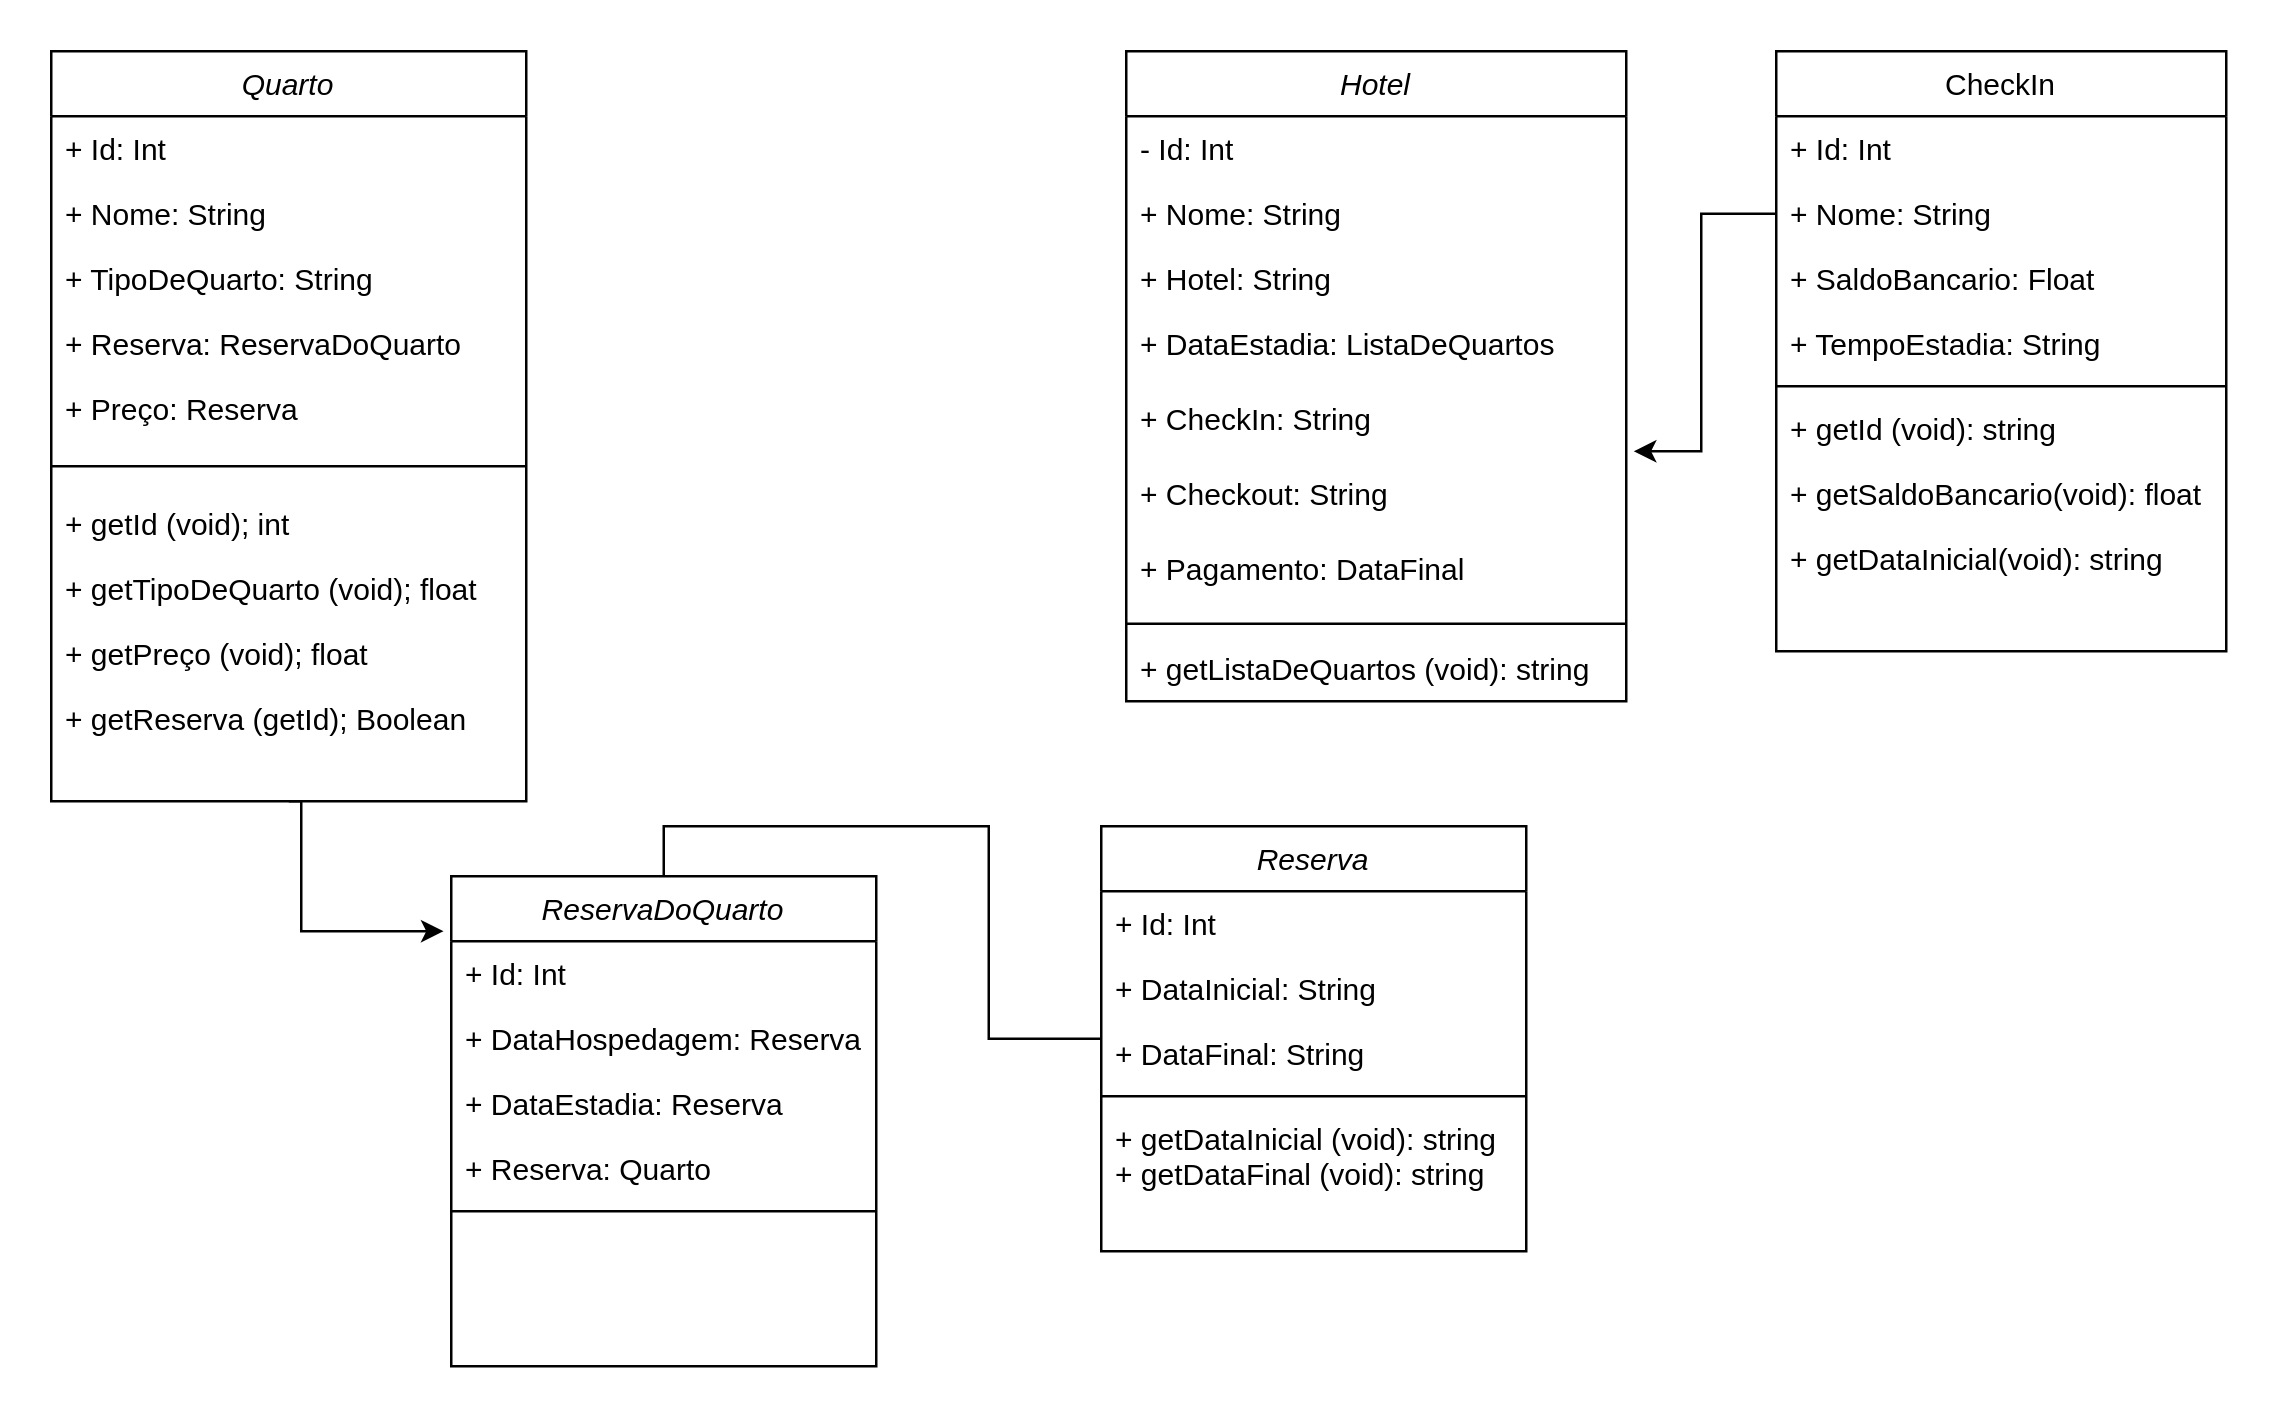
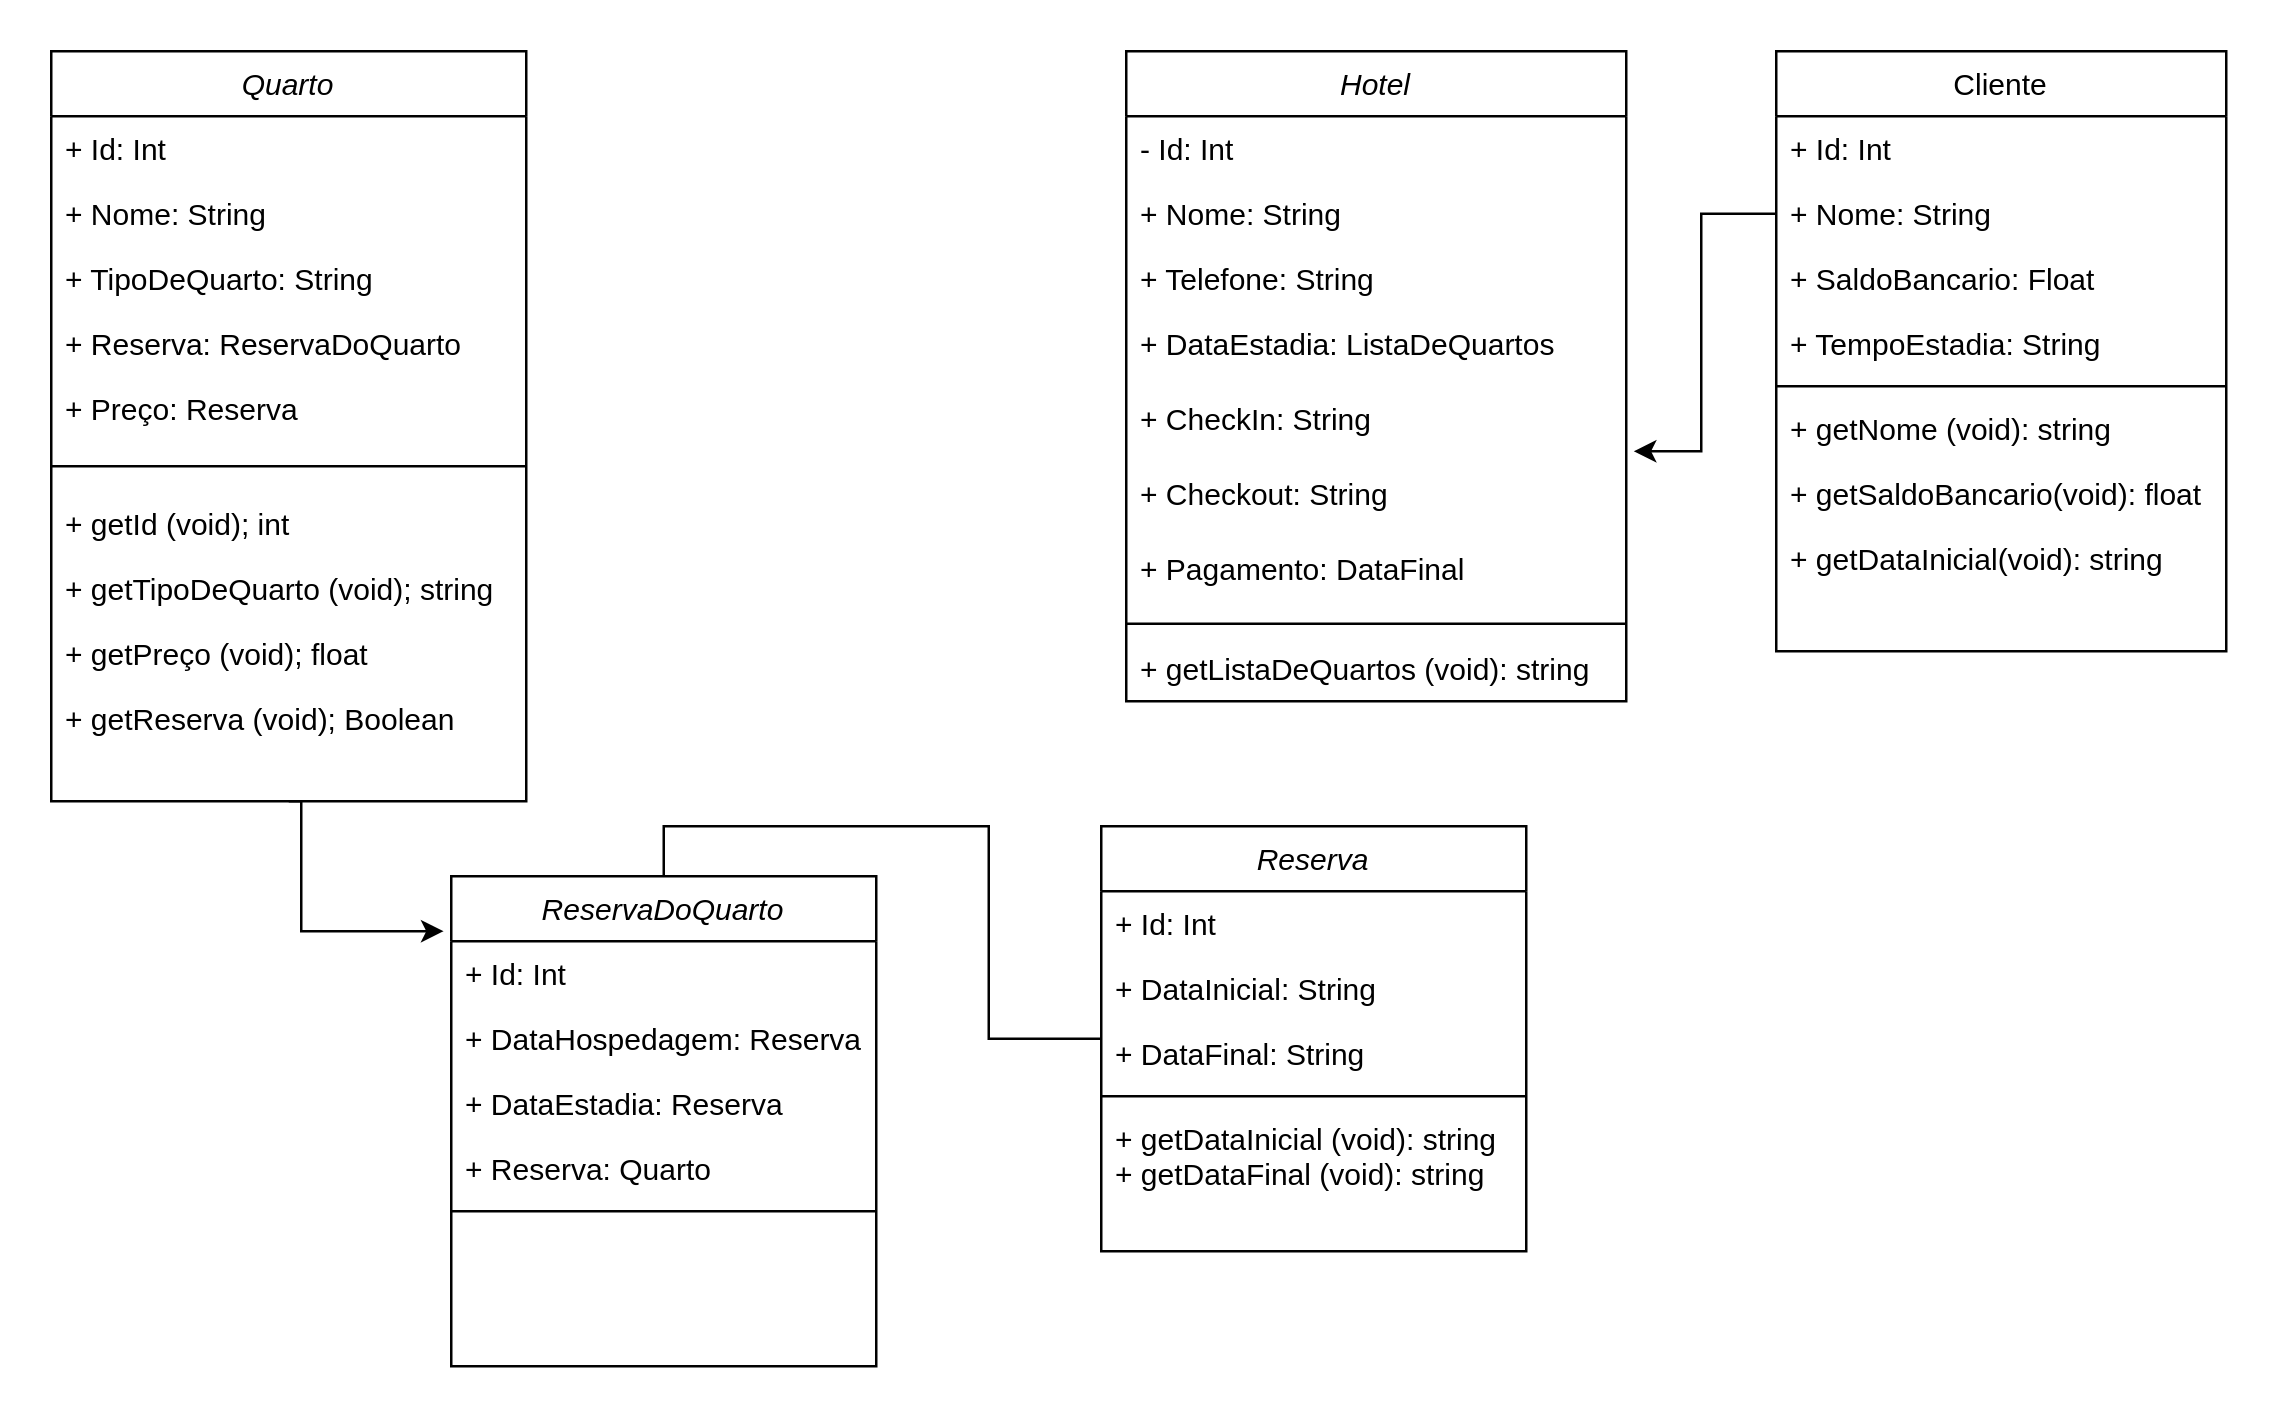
node "CheckIn": label "CheckIn" -> "Cliente"
node "+ Hotel: String": label "+ Hotel: String" -> "+ Telefone: String"
node "+ getId (void): string": label "+ getId (void): string" -> "+ getNome (void): string"
node "+ getTipoDeQuarto (void); float": label "+ getTipoDeQuarto (void); float" -> "+ getTipoDeQuarto (void); string"
node "+ getReserva (getId); Boolean": label "+ getReserva (getId); Boolean" -> "+ getReserva (void); Boolean"
